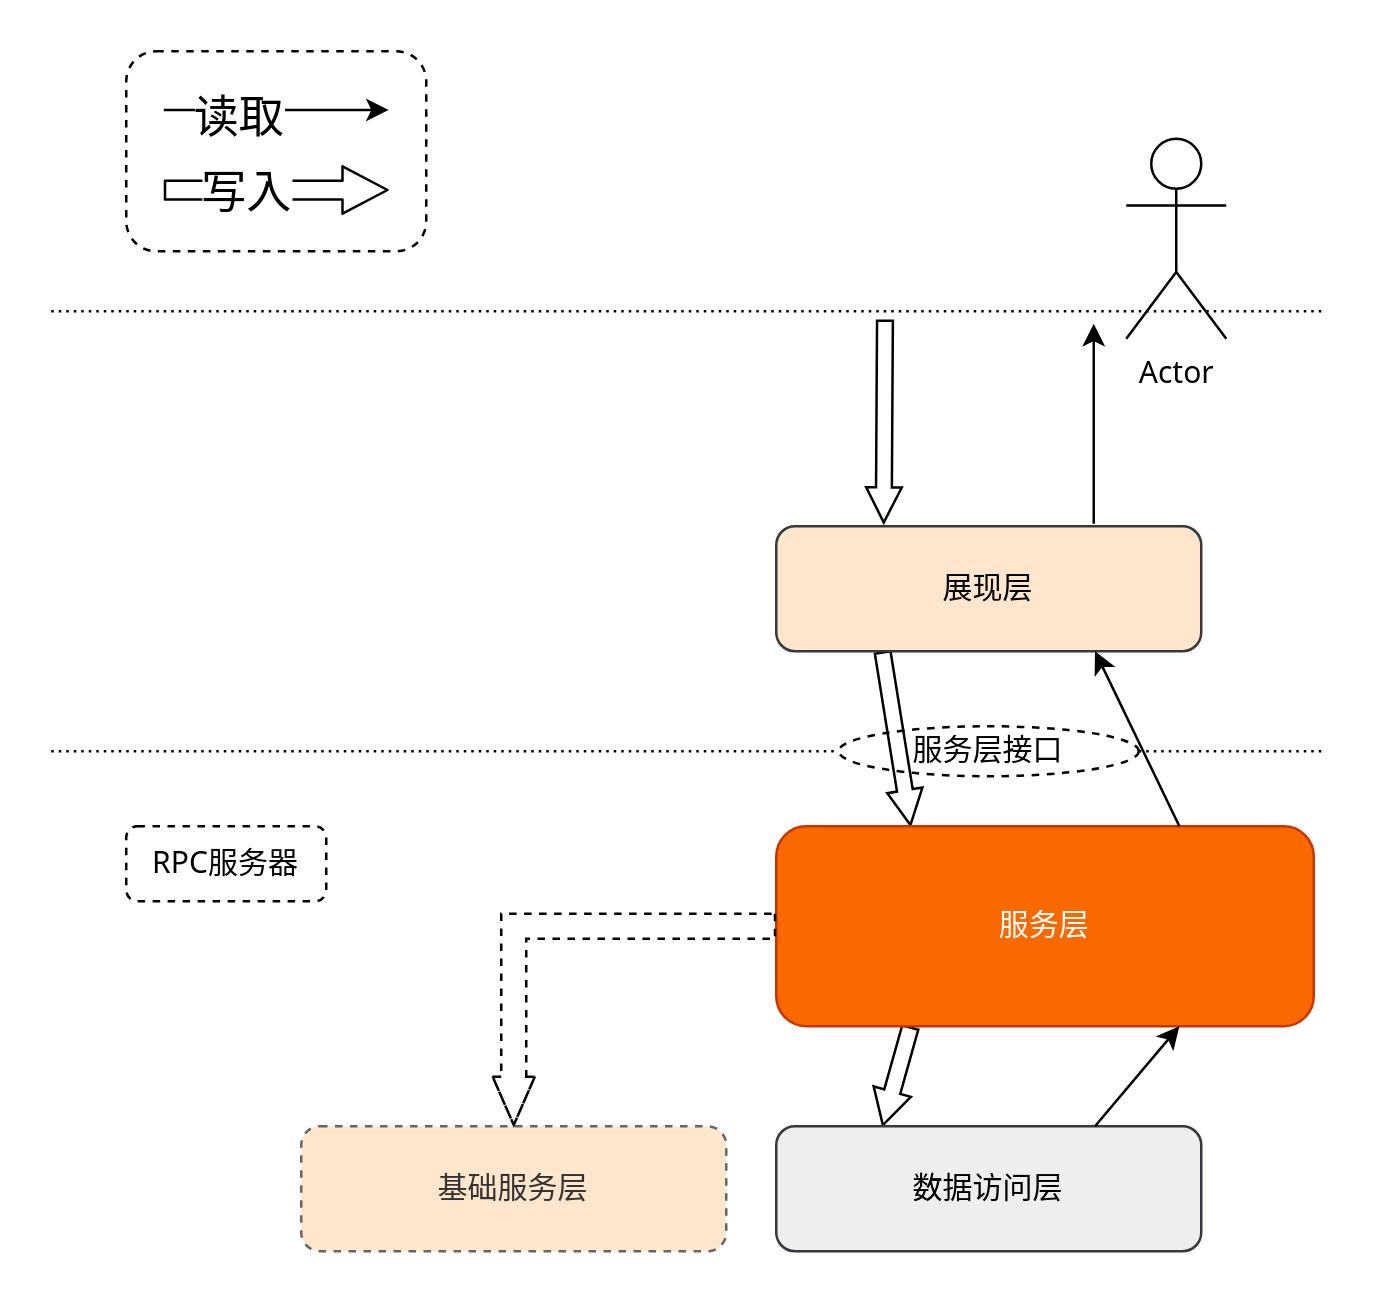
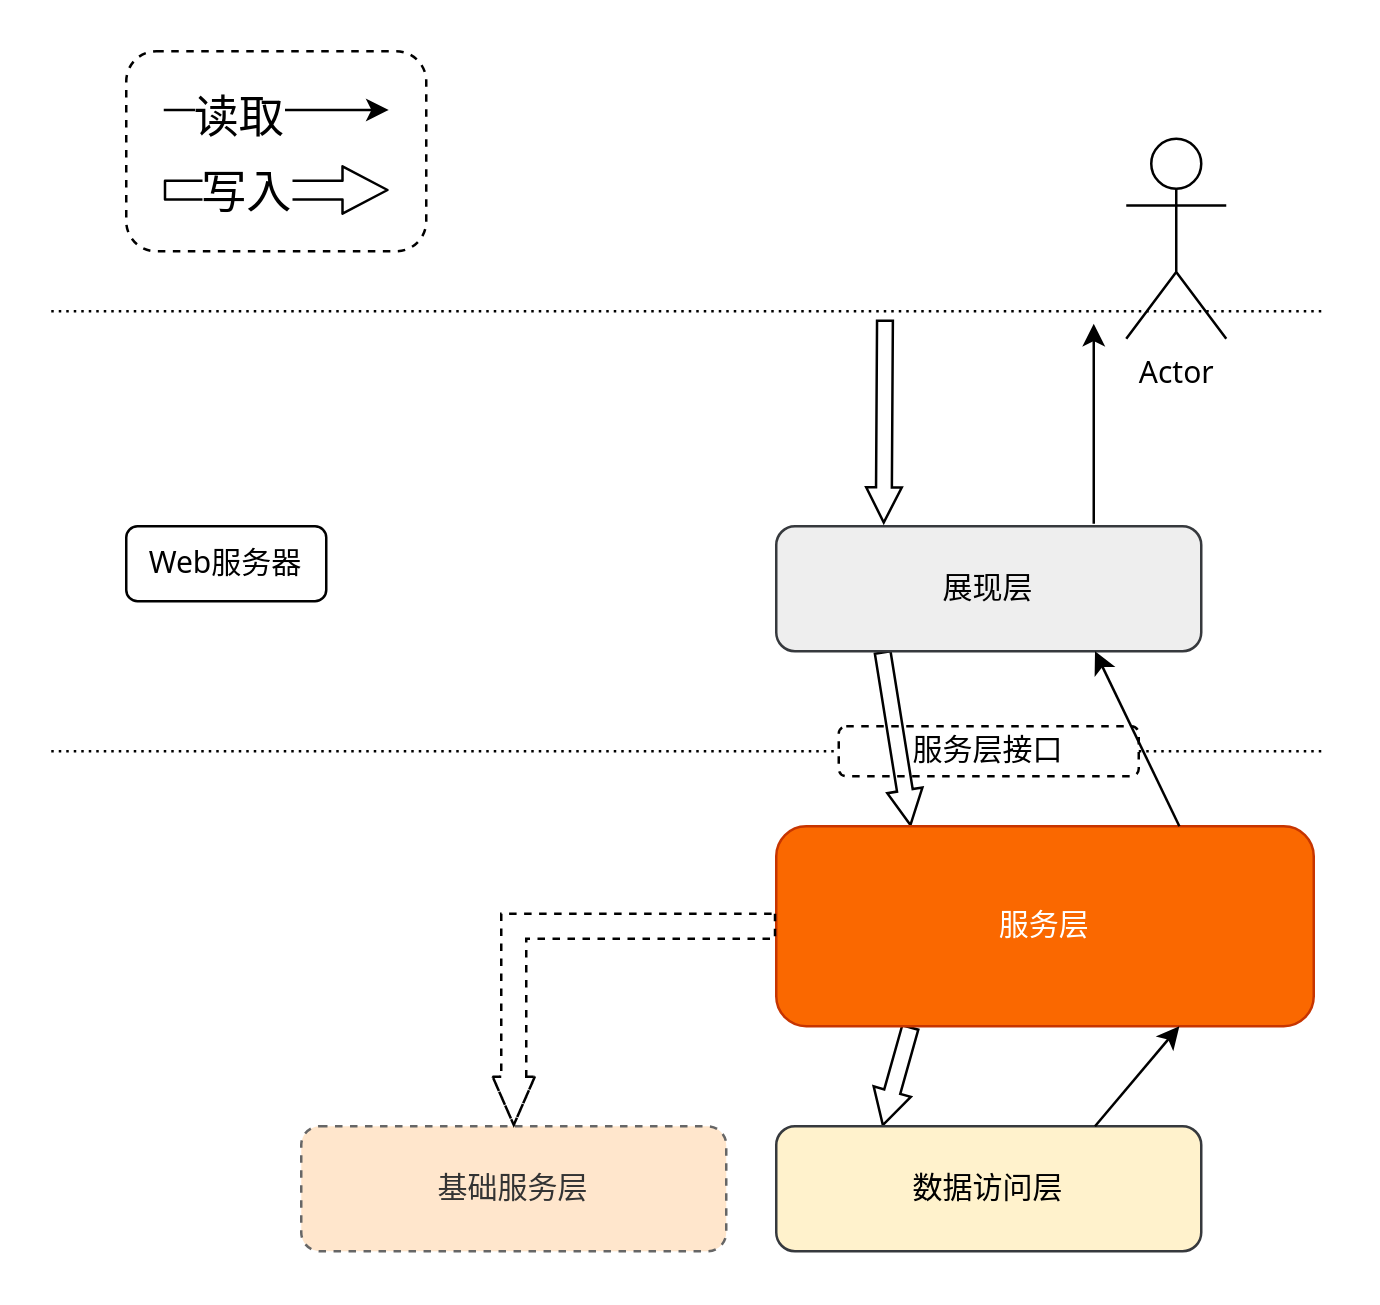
node "Web服务器": added
node "展现层": fillcolor #ffe6cc -> #eeeeee
node "服务层接口": shape ellipse -> rounded rectangle
node "RPC服务器": removed
node "数据访问层": fillcolor #eeeeee -> #fff2cc
